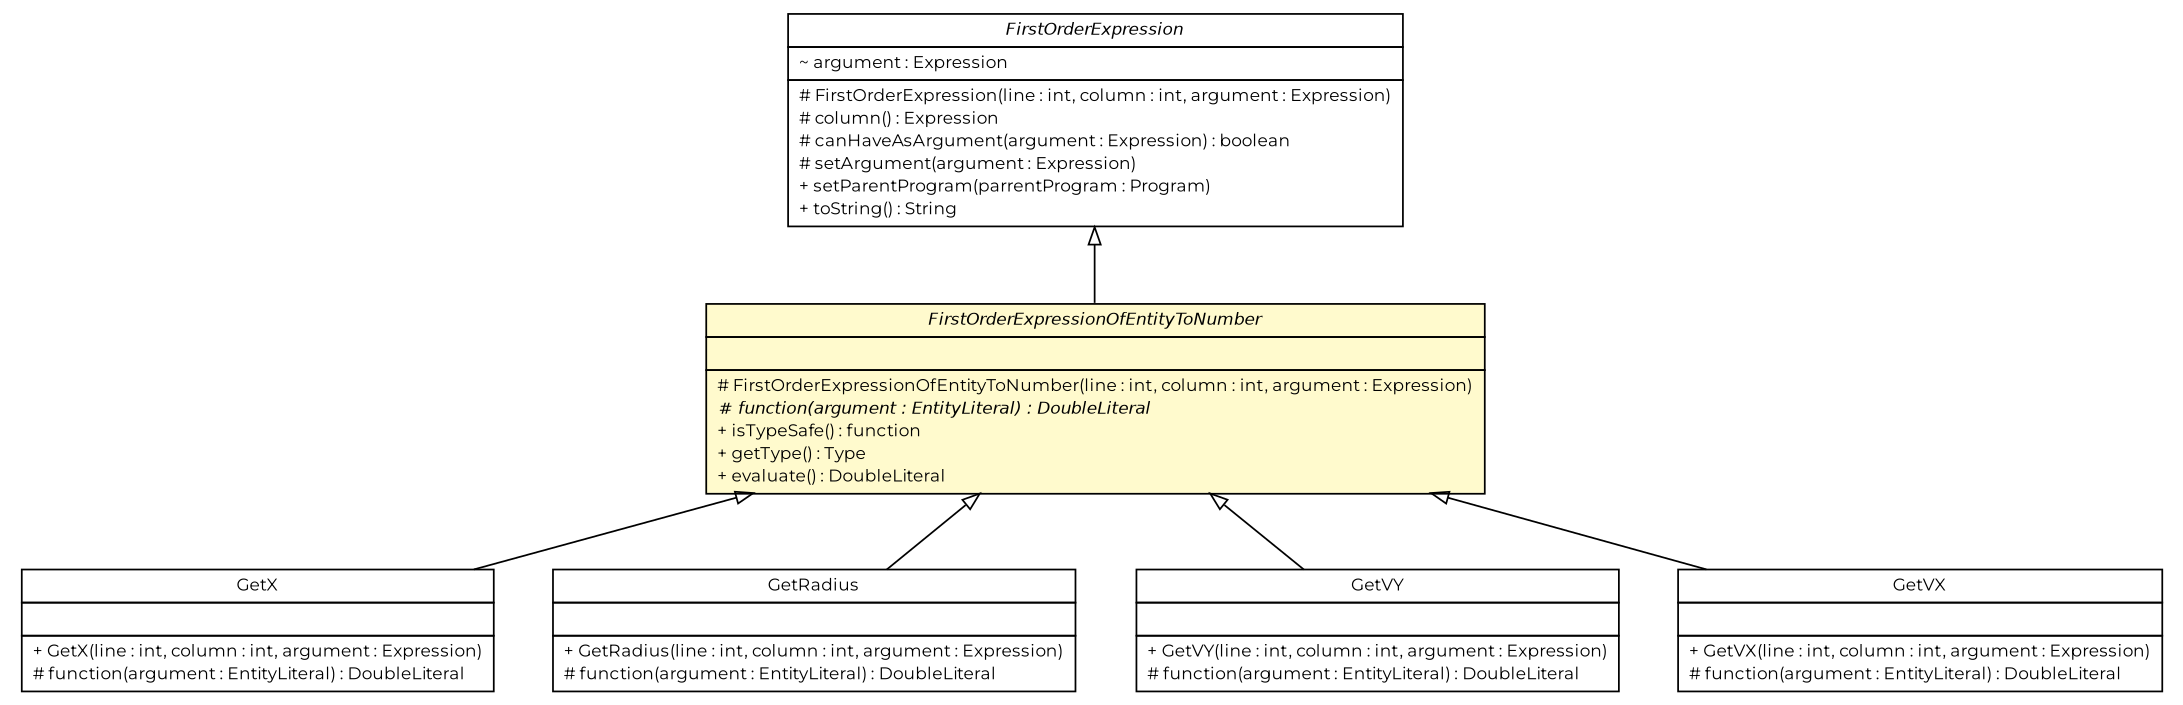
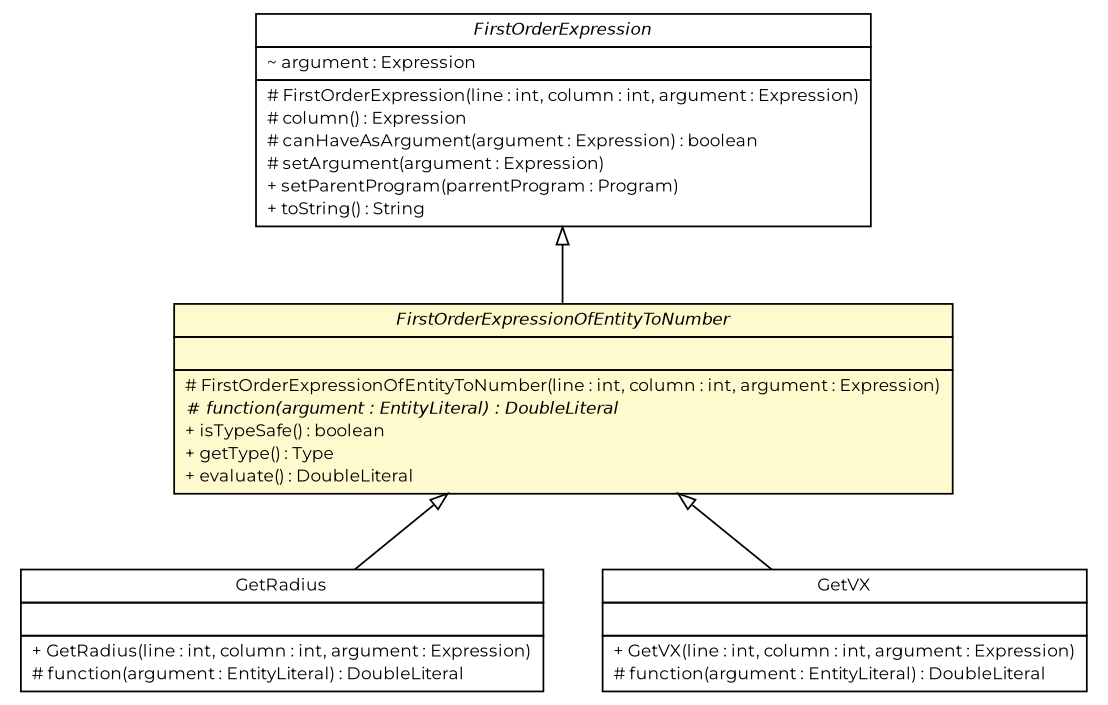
node "FirstOrderExpressionOfEntityToNumber": text "+ isTypeSafe() : function" -> "+ isTypeSafe() : boolean"
node "GetX": removed
node "GetVY": removed
